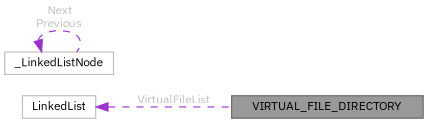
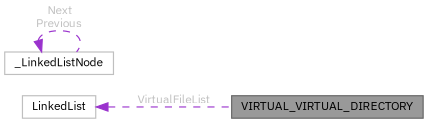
node "VIRTUAL_FILE_DIRECTORY": label "VIRTUAL_FILE_DIRECTORY" -> "VIRTUAL_VIRTUAL_DIRECTORY"
